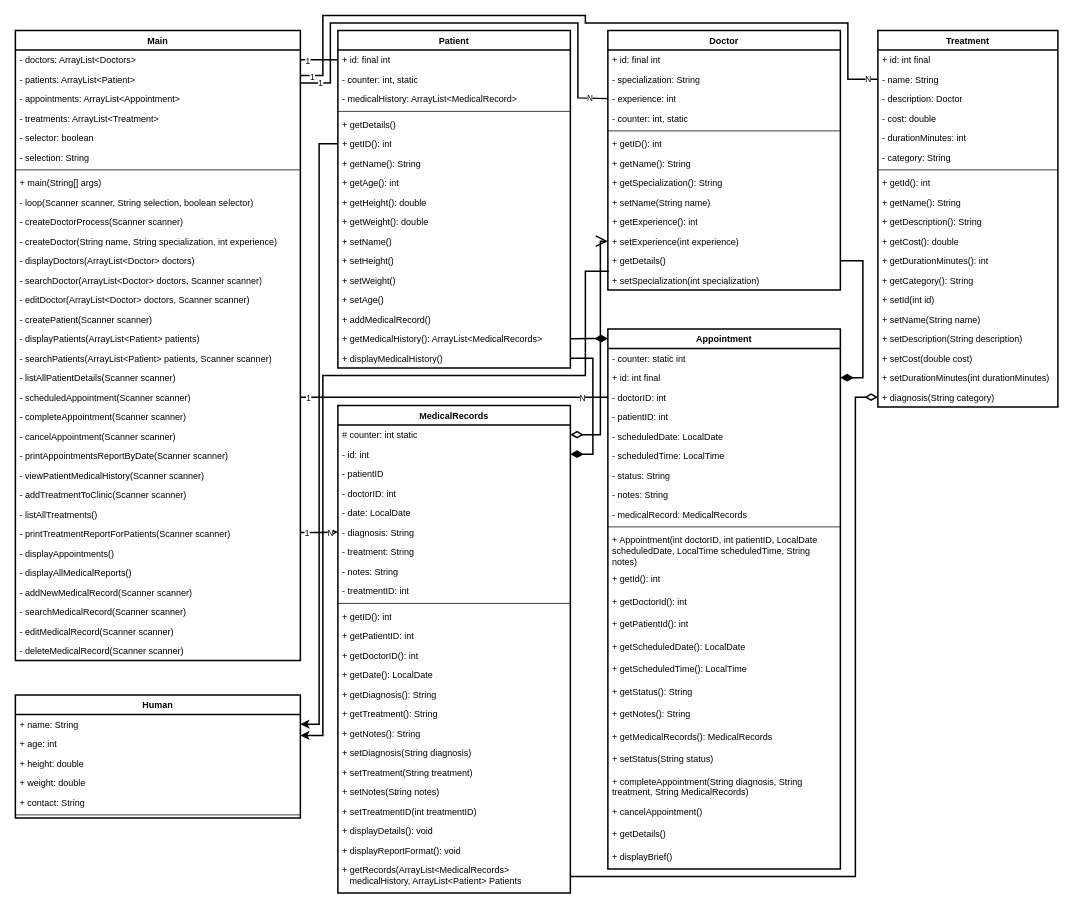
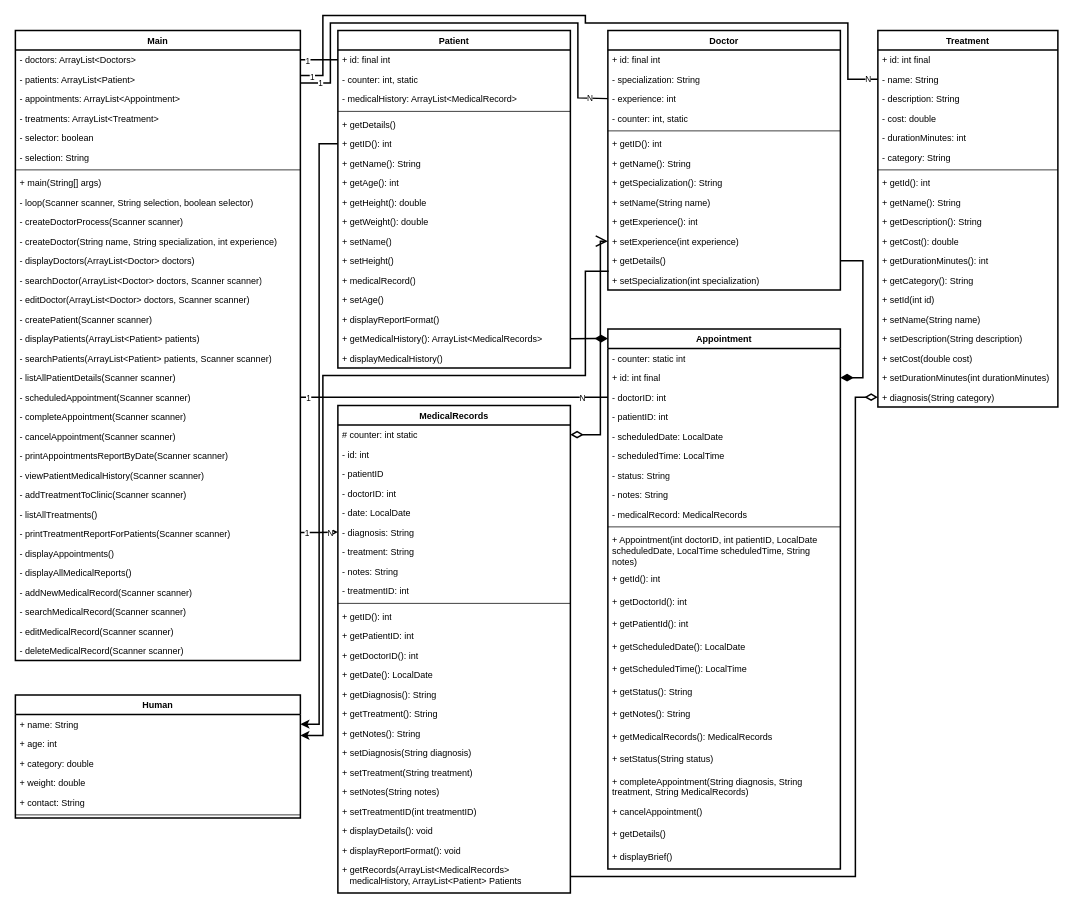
node "- description: Doctor": label "- description: Doctor" -> "- description: String"
node "+ setWeight()": label "+ setWeight()" -> "+ medicalRecord()"
node "+ addMedicalRecord()": label "+ addMedicalRecord()" -> "+ displayReportFormat()"
edge "+ displayMedicalHistory()" -> "- id: int": removed
node "+ height: double": label "+ height: double" -> "+ category: double"
